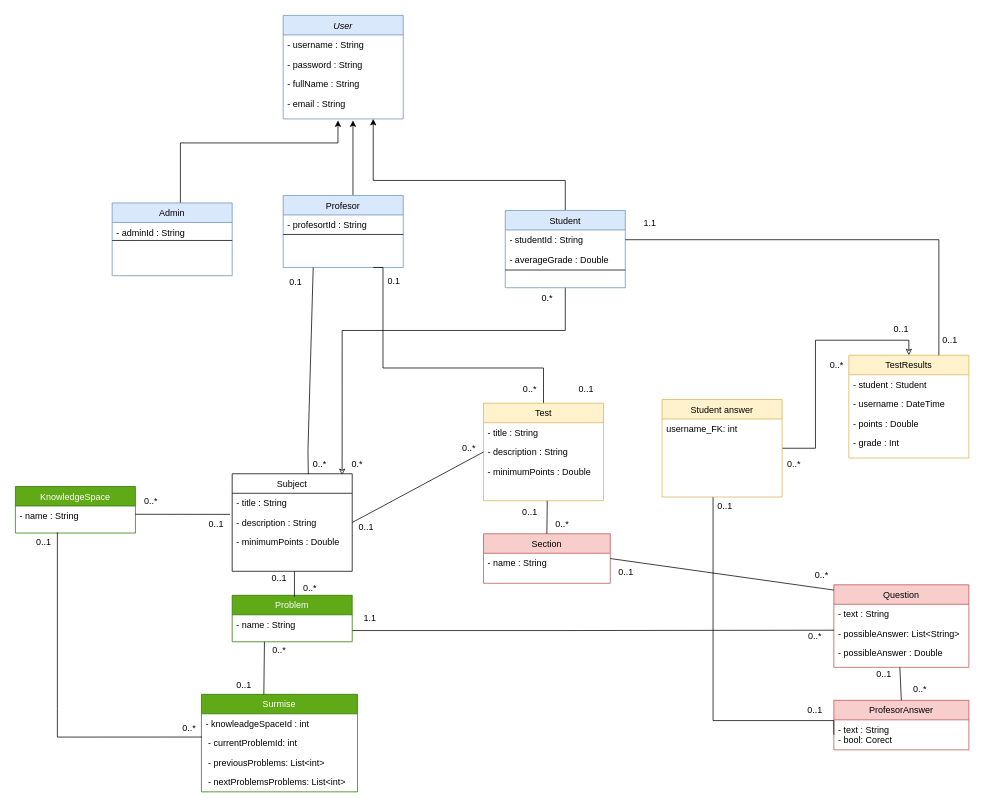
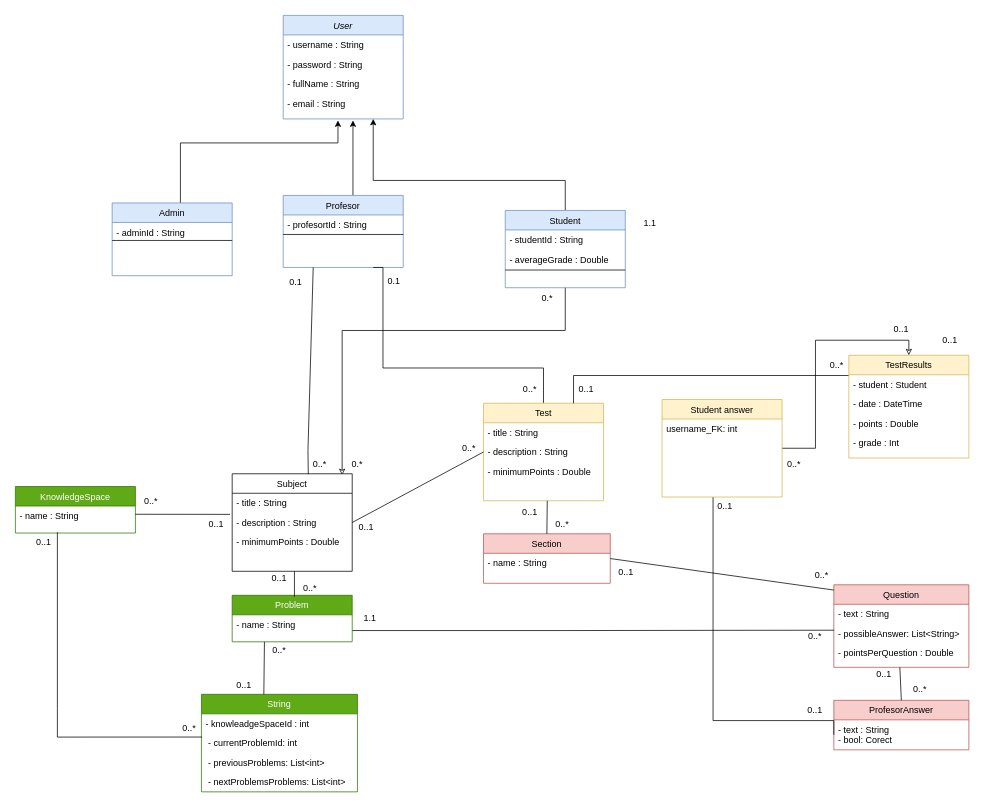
edge "- studentId : String" -- "TestResults": removed
edge "TestResults" -- "Test": added
node "- username : DateTime": label "- username : DateTime" -> "- date : DateTime"
node "- possibleAnswer : Double": label "- possibleAnswer : Double" -> "- pointsPerQuestion : Double"
node "Surmise": label "Surmise" -> "String"
